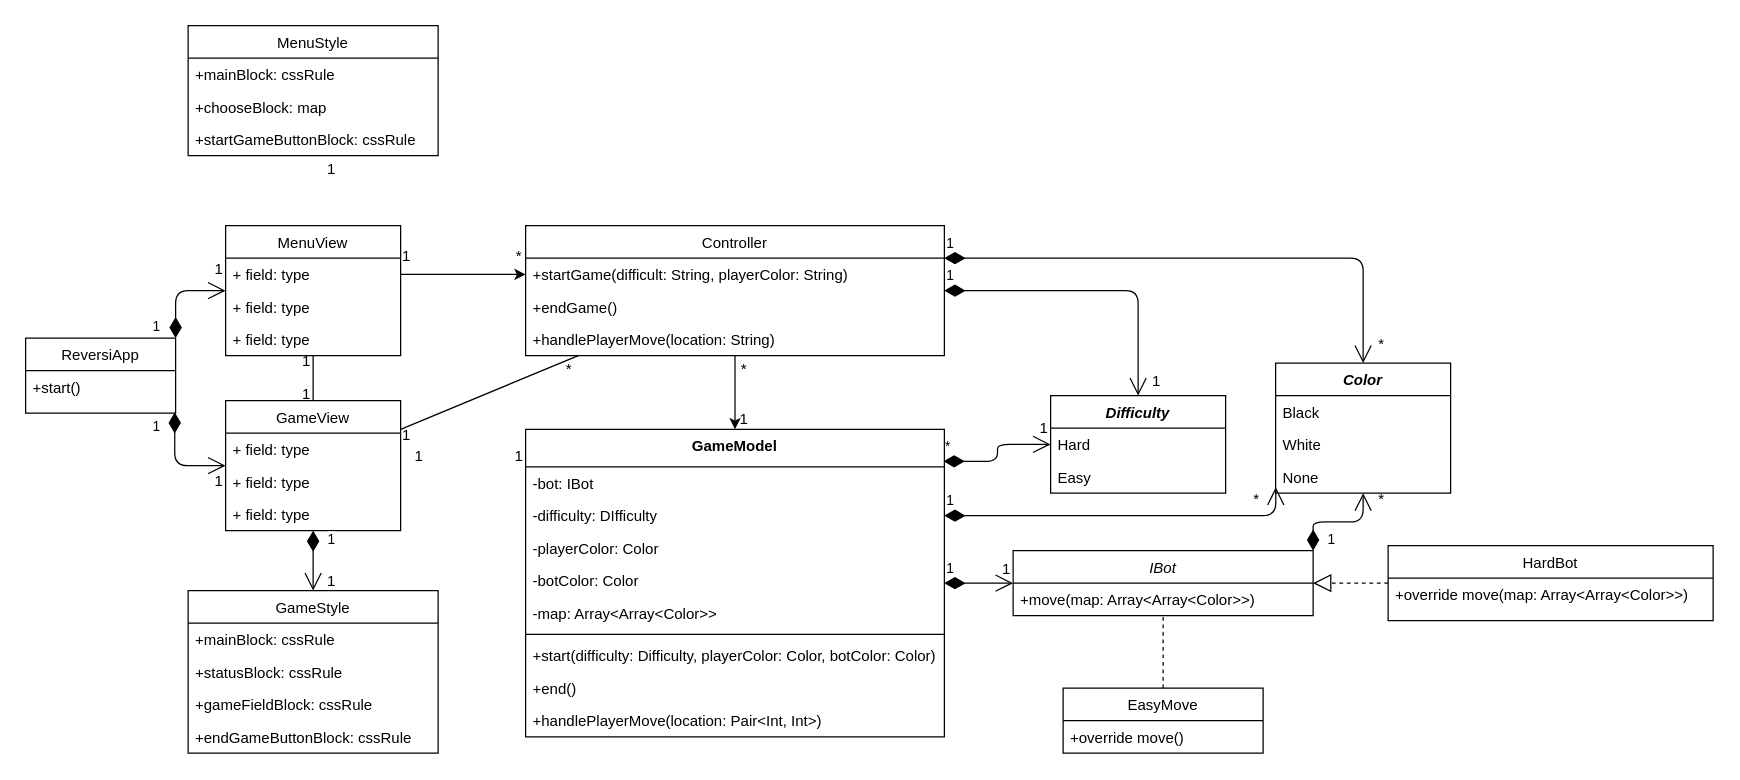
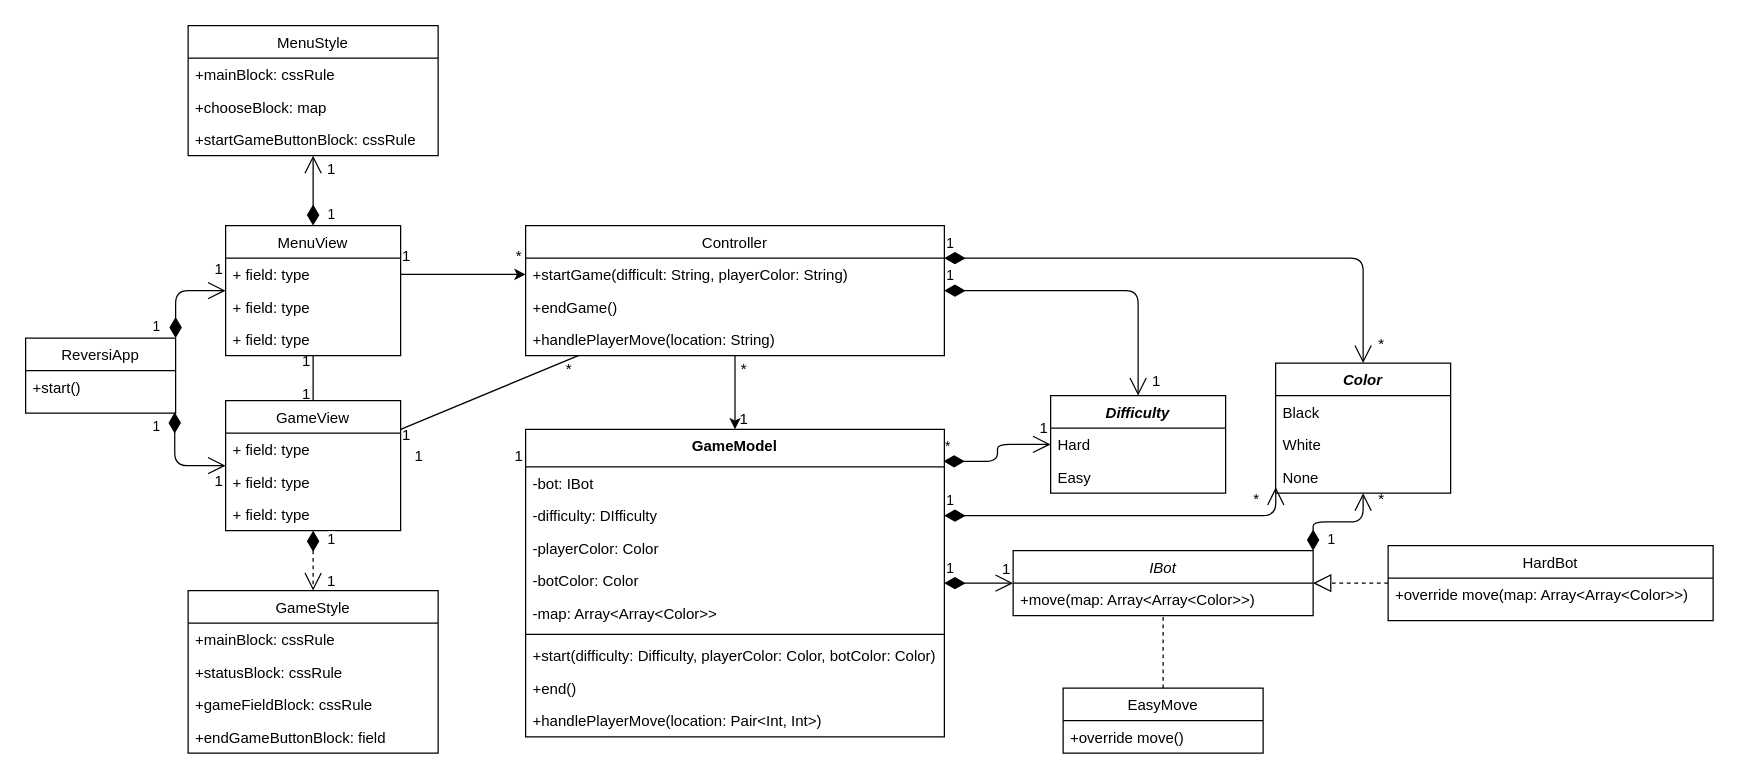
edge "MenuStyle" -- "MenuView": added, label "1"
edge "GameView" -- "GameStyle": style solid -> dashed
node "+endGameButtonBlock: cssRule": label "+endGameButtonBlock: cssRule" -> "+endGameButtonBlock: field"
